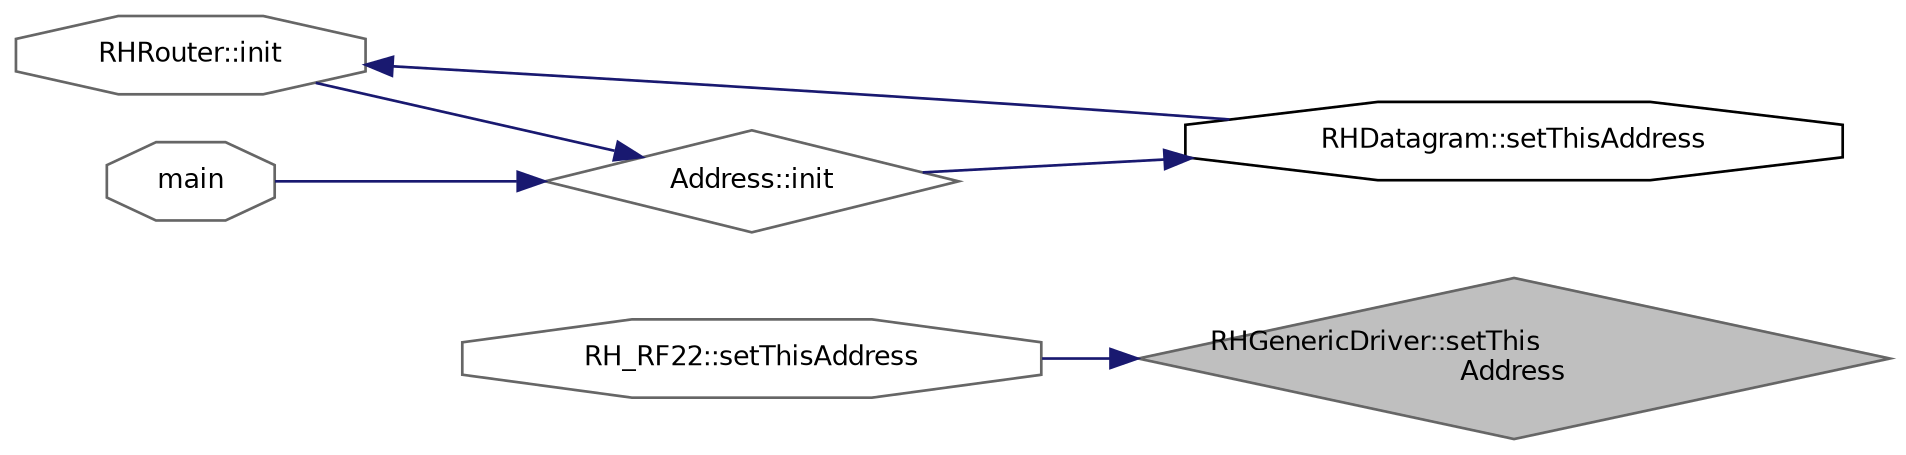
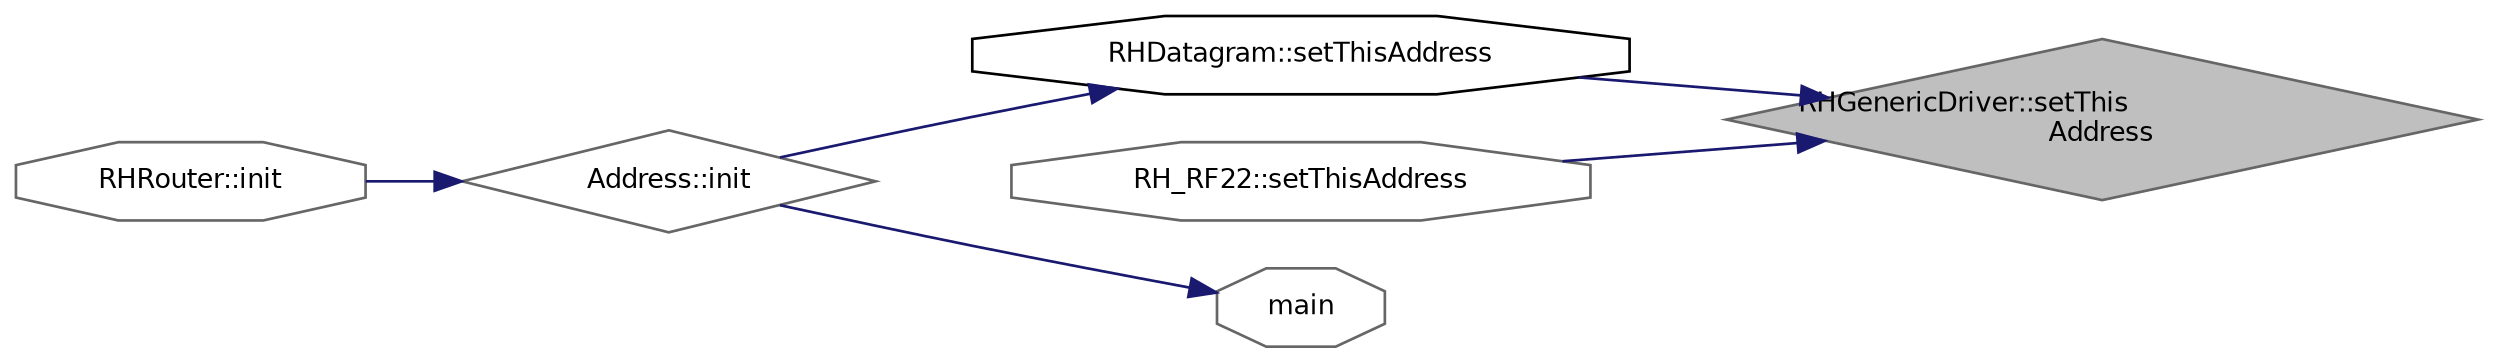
edge "RHDatagram::setThisAddress" -> "RHRouter::init": now "RHDatagram::setThisAddress" -> "RHGenericDriver::setThis Address"
edge "main" -> "Address::init": reversed
